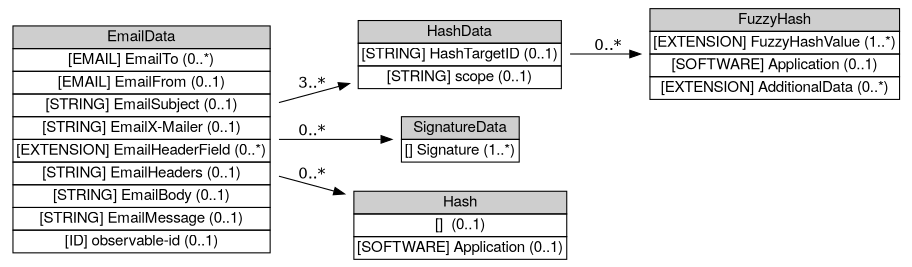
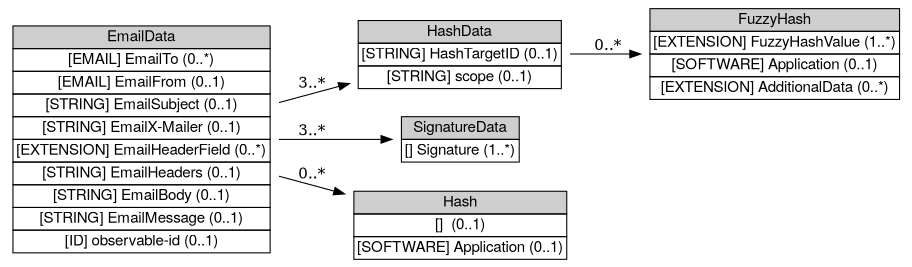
edge "EmailData" -> "SignatureData": label "0..*" -> "3..*"
